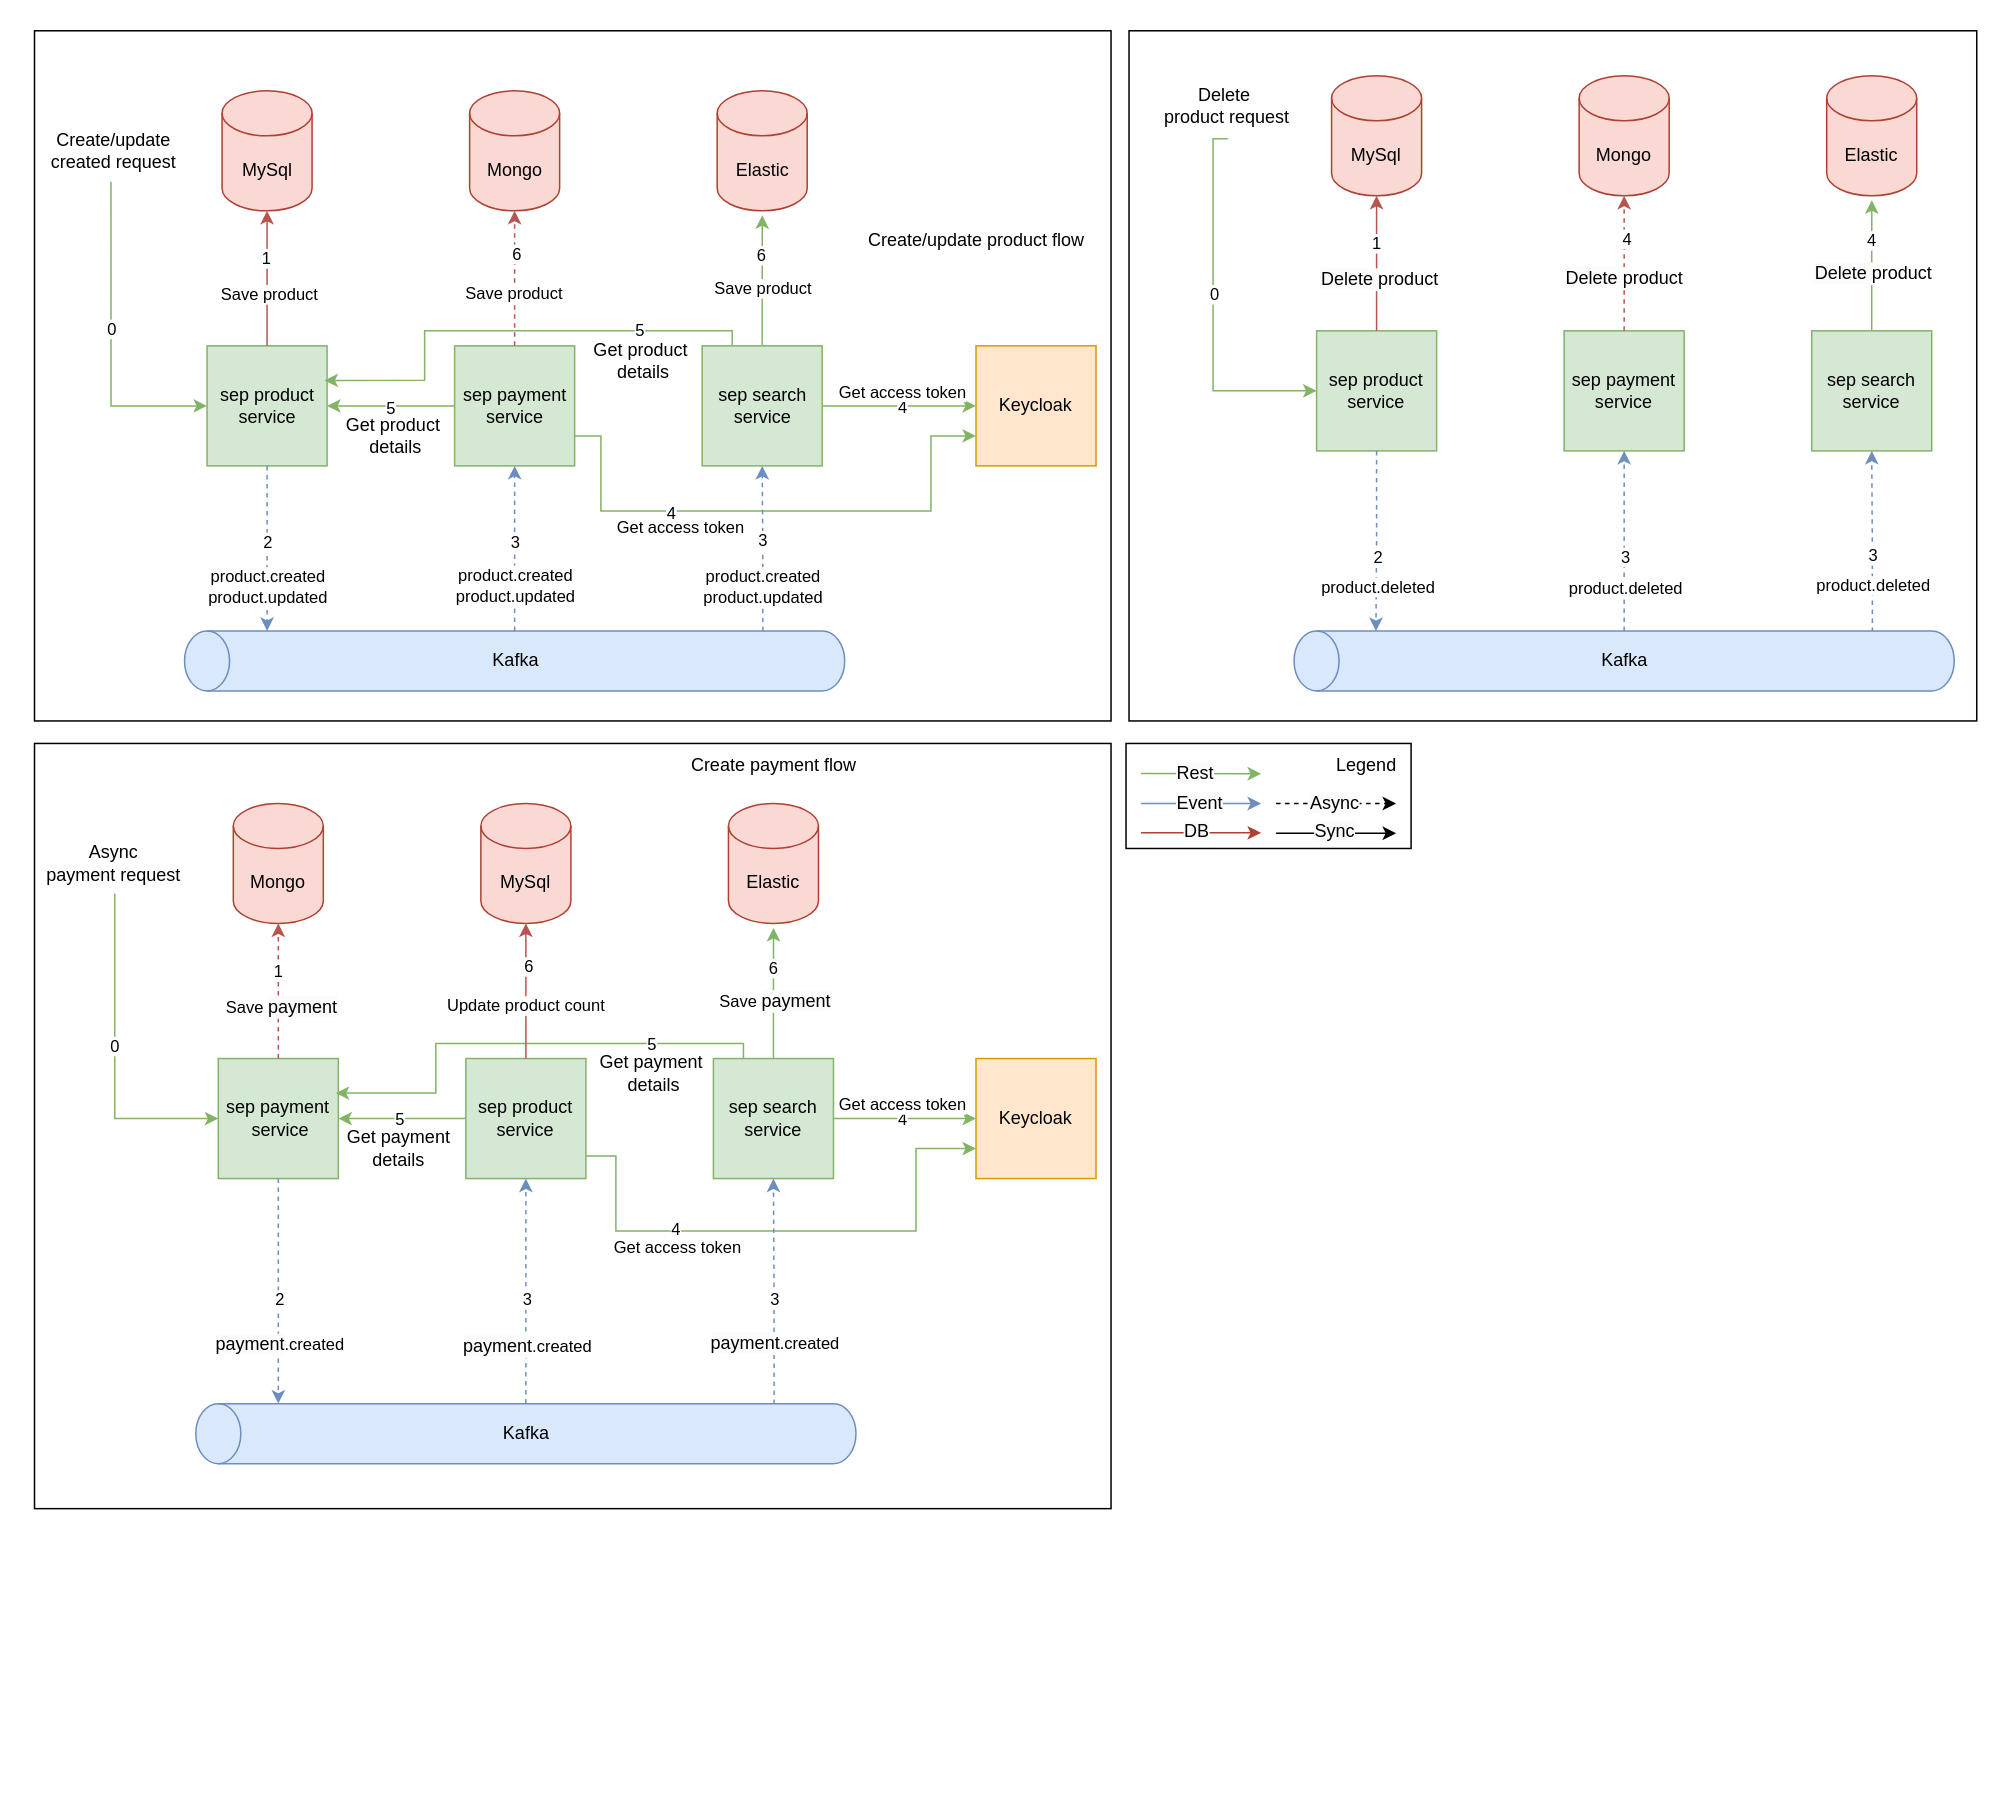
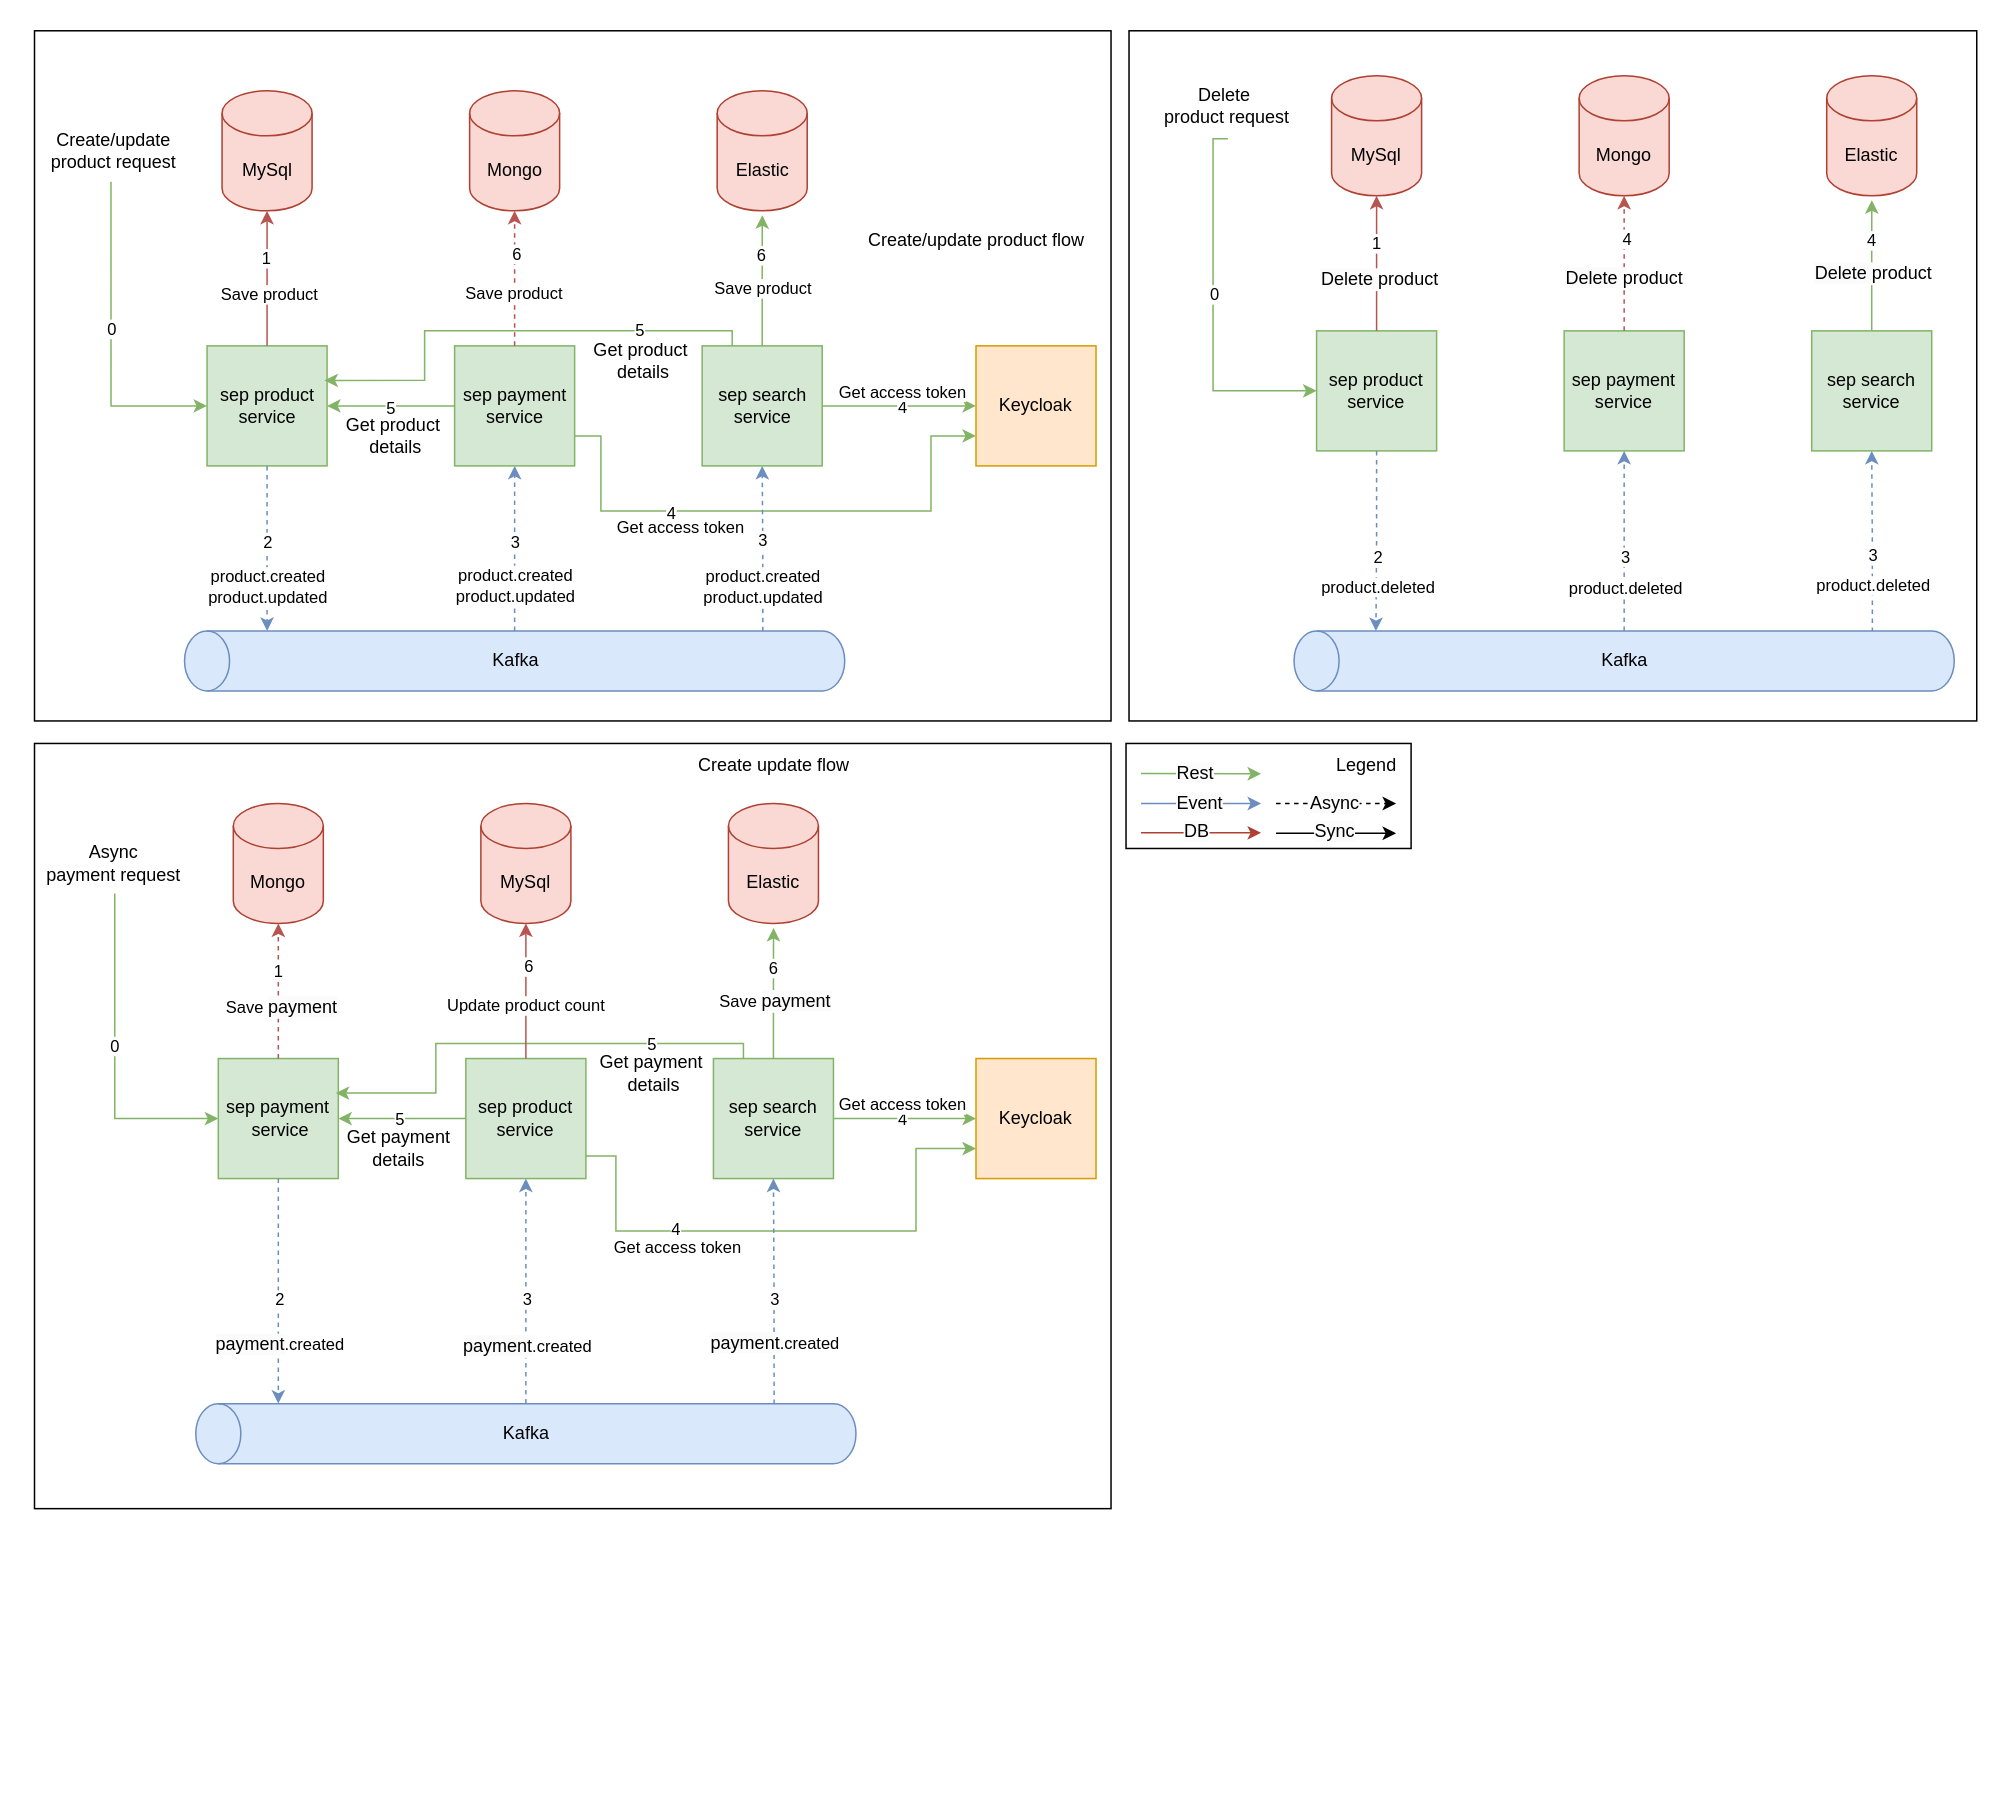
node "Create/update created request": label "Create/update created request" -> "Create/update product request"
node "Create payment flow": label "Create payment flow" -> "Create update flow"
